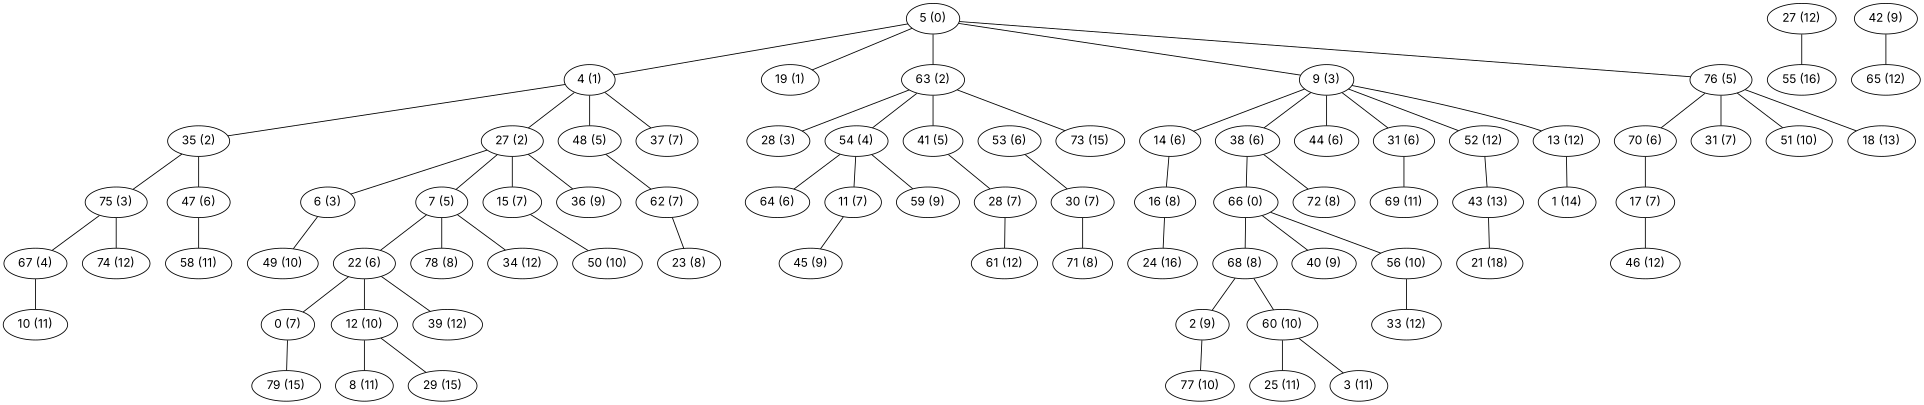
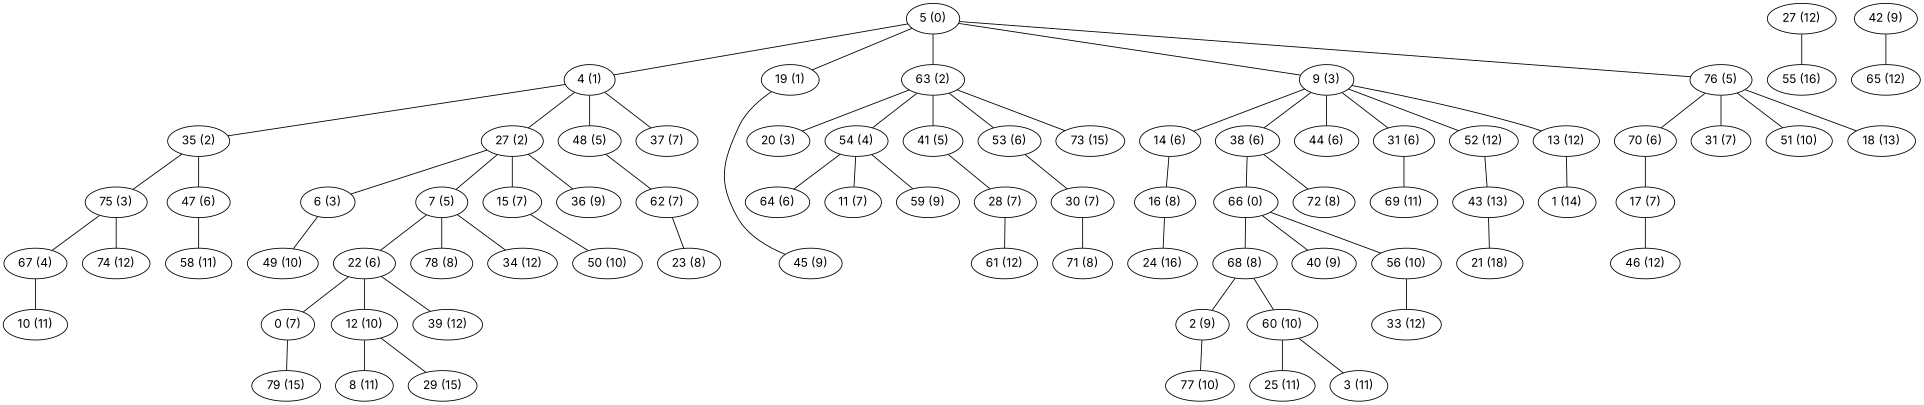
edge "63 (2)" -- "53 (6)": added
node "28 (3)": label "28 (3)" -> "20 (3)"
edge "11 (7)" -- "45 (9)": now "19 (1)" -- "45 (9)"
